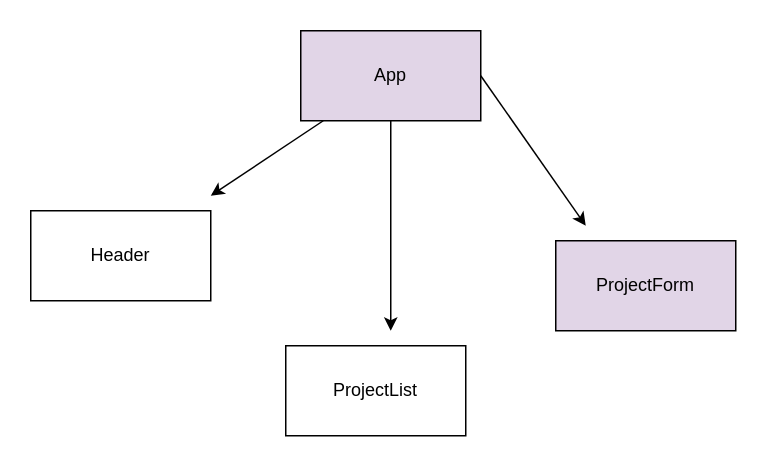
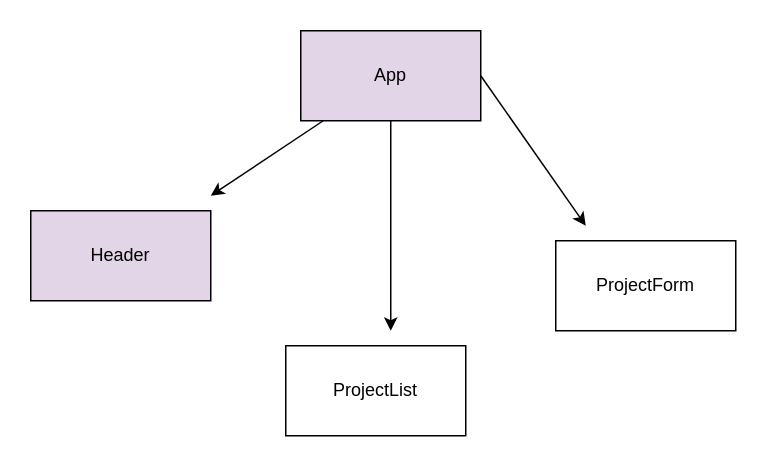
node "Header": fillcolor #ffffff -> #e1d5e7
node "ProjectForm": fillcolor #e1d5e7 -> #ffffff
